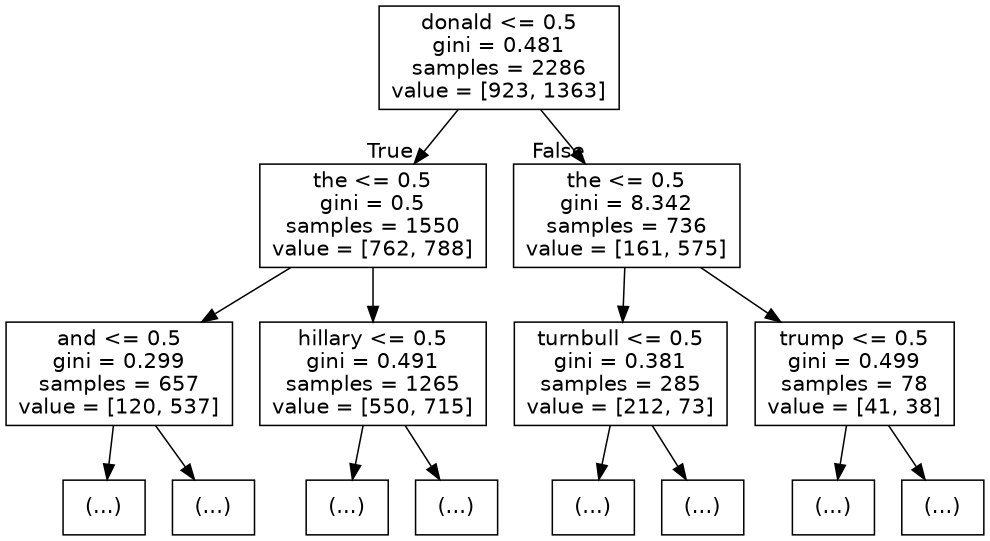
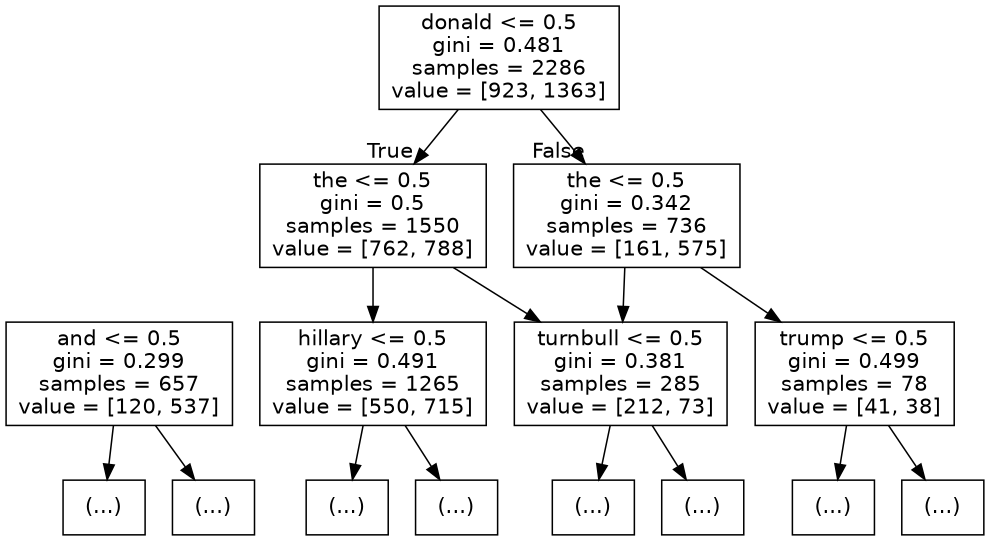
node "the <= 0.5 gini = 8.342 samples = 736 value = [161, 575]": label "the <= 0.5 gini = 8.342 samples = 736 value = [161, 575]" -> "the <= 0.5 gini = 0.342 samples = 736 value = [161, 575]"
edge "the <= 0.5 gini = 0.5 samples = 1550 value = [762, 788]" -> "and <= 0.5 gini = 0.299 samples = 657 value = [120, 537]": now "the <= 0.5 gini = 0.5 samples = 1550 value = [762, 788]" -> "turnbull <= 0.5 gini = 0.381 samples = 285 value = [212, 73]"
